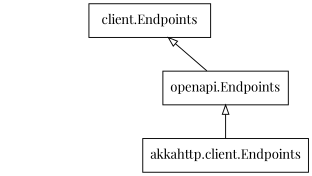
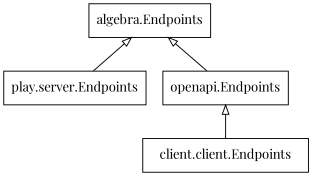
node "client.Endpoints": label "client.Endpoints" -> "algebra.Endpoints"
node "play.server.Endpoints": added
node "akkahttp.client.Endpoints": label "akkahttp.client.Endpoints" -> "client.client.Endpoints"
